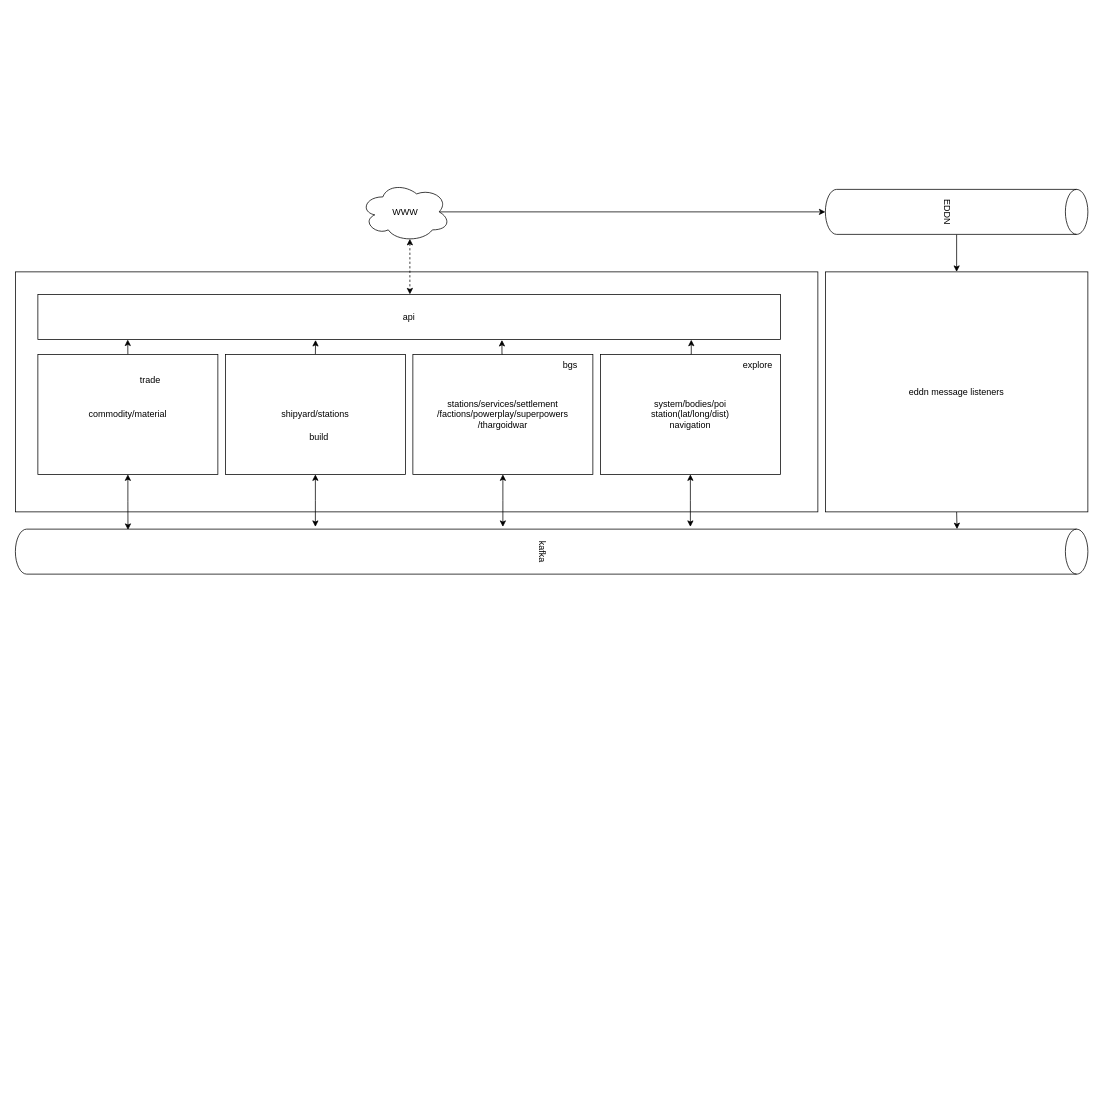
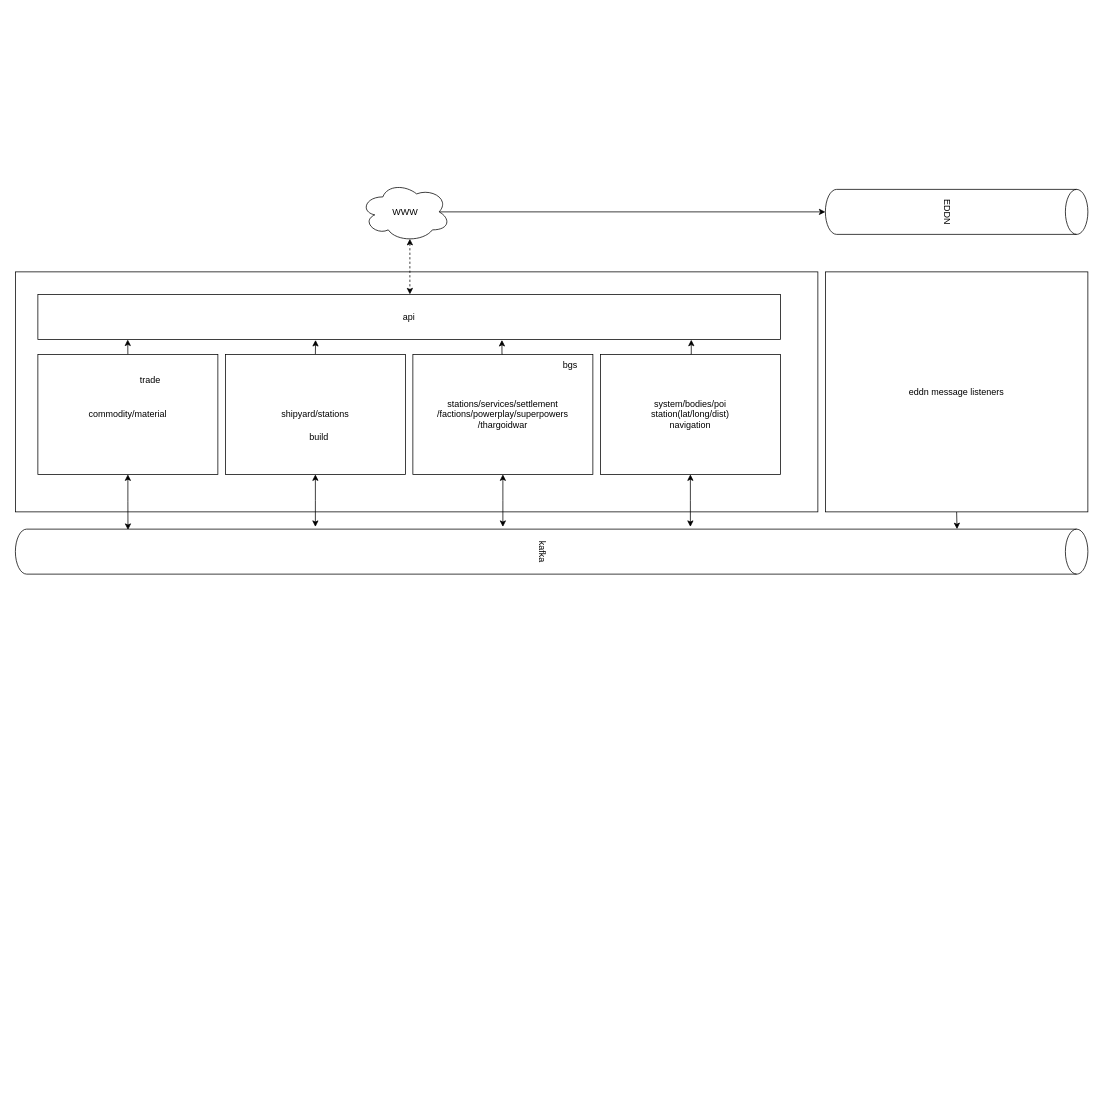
edge "EDDN" -> "eddn message listeners": removed
node "explore": removed
